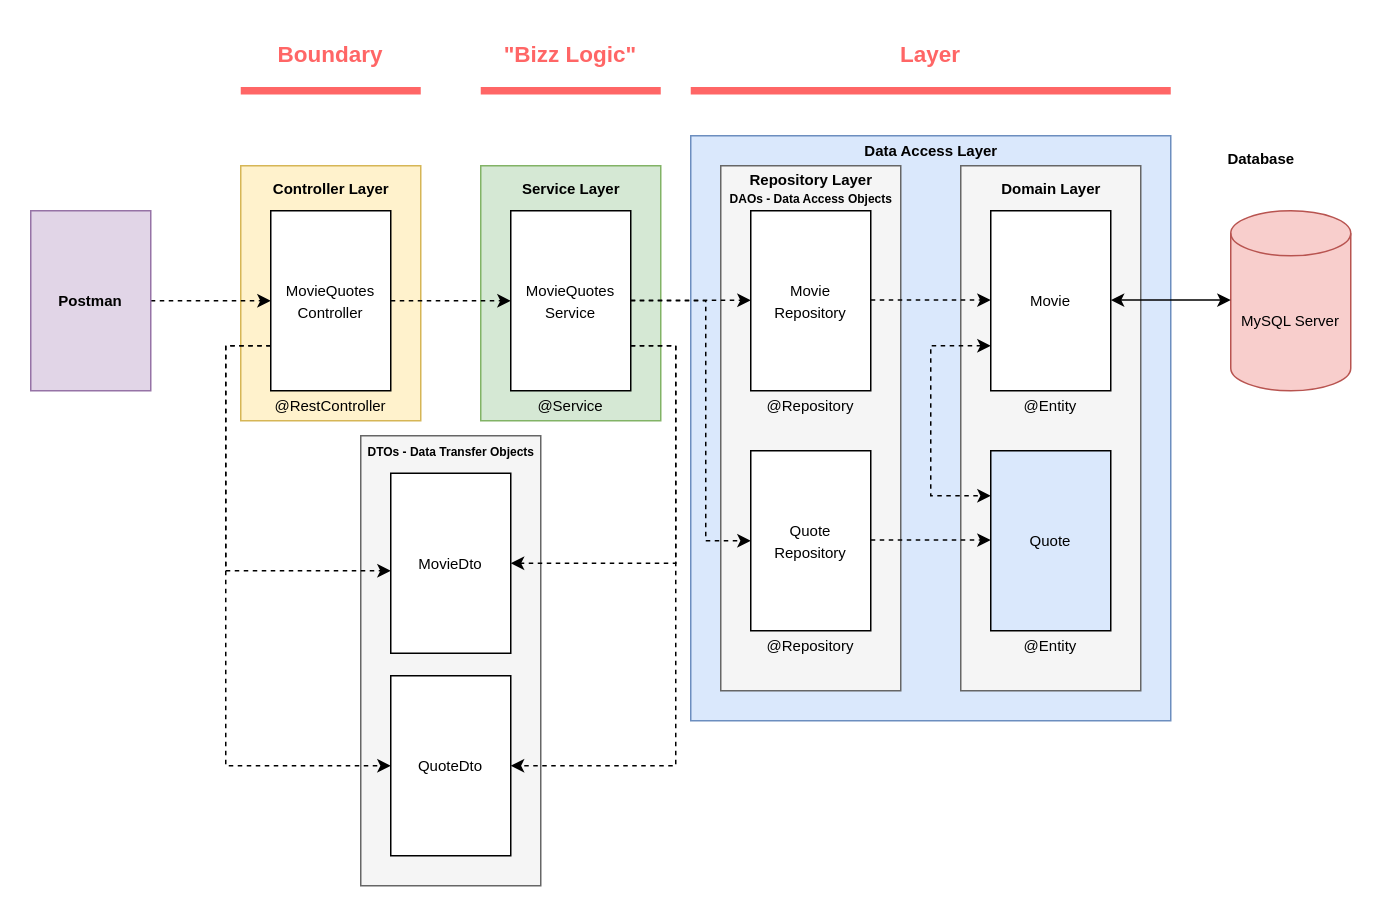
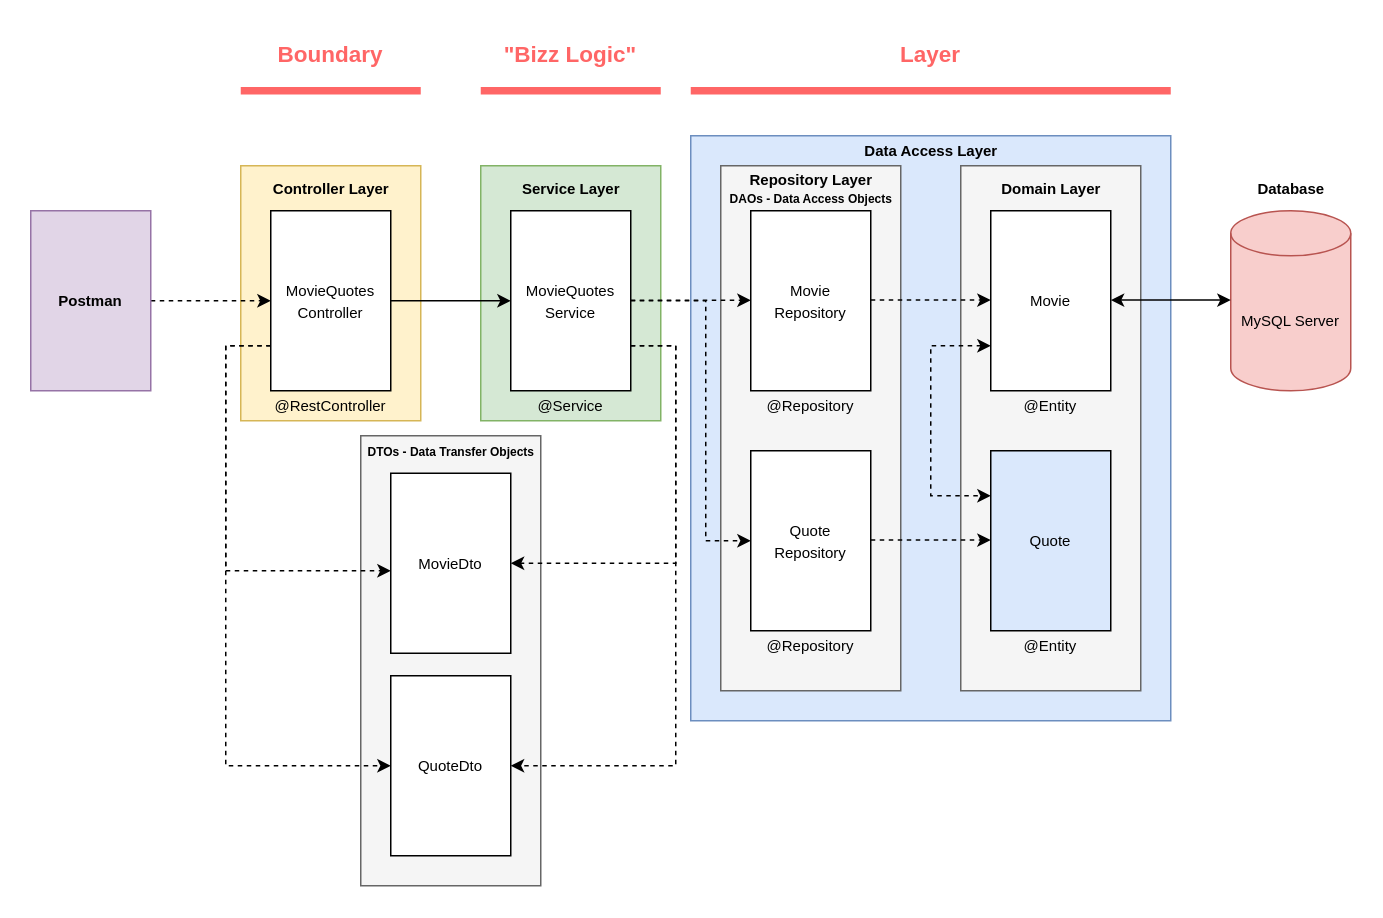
node "Database": moved (1261, 158) -> (1291, 188)
edge "MovieQuotes Controller" -> "MovieQuotes Service": style dashed -> solid
